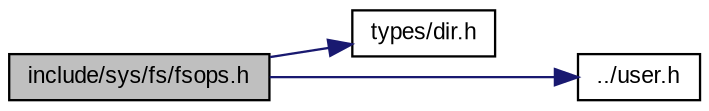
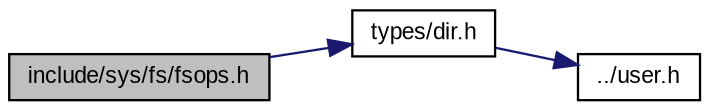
edge "include/sys/fs/fsops.h" -> "../user.h": now "types/dir.h" -> "../user.h"
